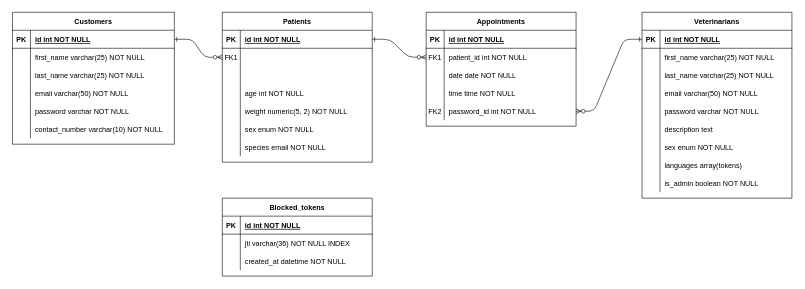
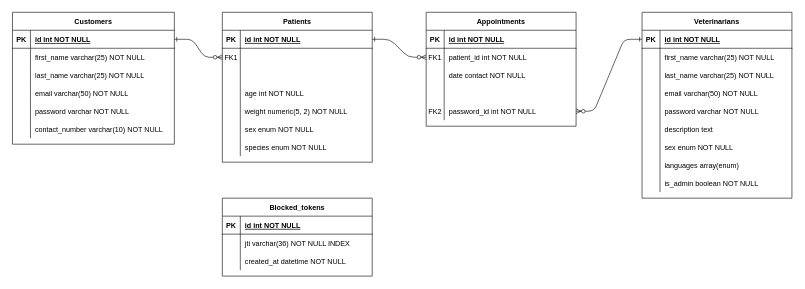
node "date date NOT NULL": label "date date NOT NULL" -> "date contact NOT NULL"
node "time time NOT NULL": removed
node "species email NOT NULL": label "species email NOT NULL" -> "species enum NOT NULL"
node "languages array(tokens)": label "languages array(tokens)" -> "languages array(enum)"
